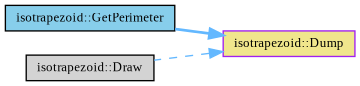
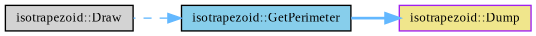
edge "isotrapezoid::Draw" -> "isotrapezoid::Dump": now "isotrapezoid::Draw" -> "isotrapezoid::GetPerimeter"
